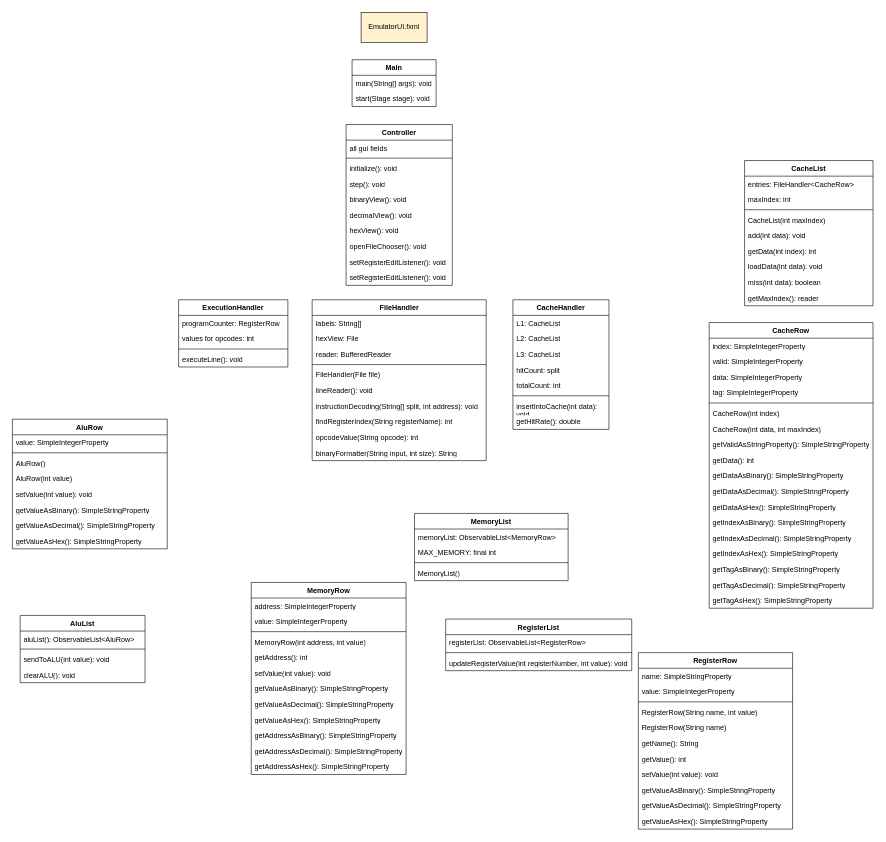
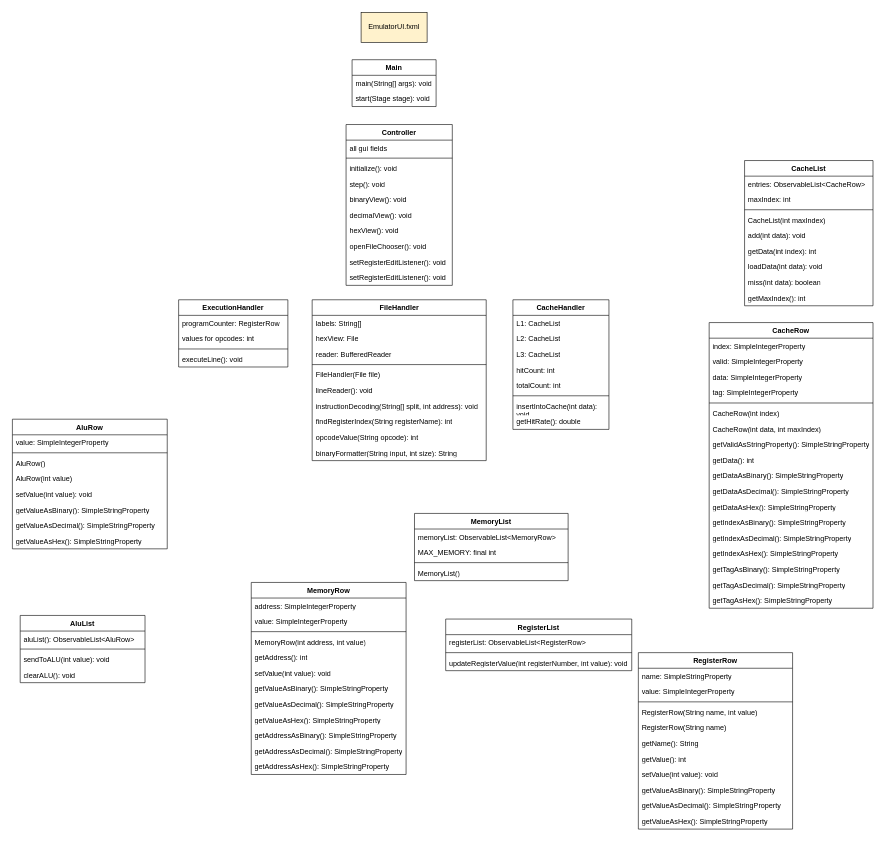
node "entries: FileHandler<CacheRow>": label "entries: FileHandler<CacheRow>" -> "entries: ObservableList<CacheRow>"
node "getMaxIndex(): reader": label "getMaxIndex(): reader" -> "getMaxIndex(): int"
node "hitCount: split": label "hitCount: split" -> "hitCount: int"
